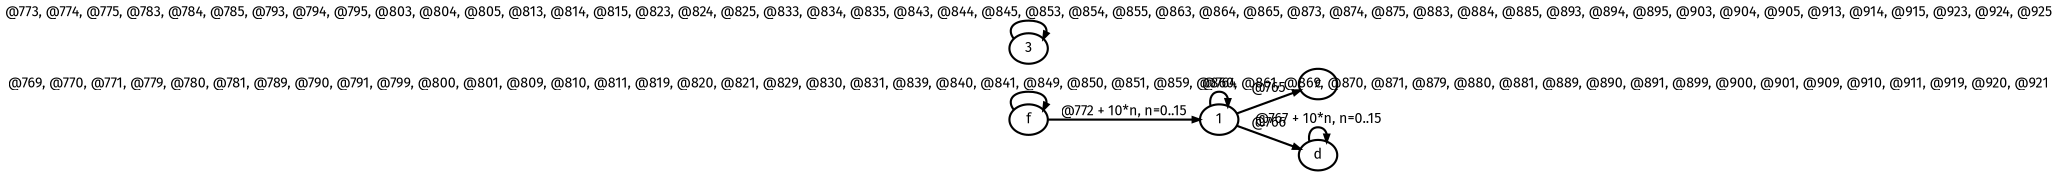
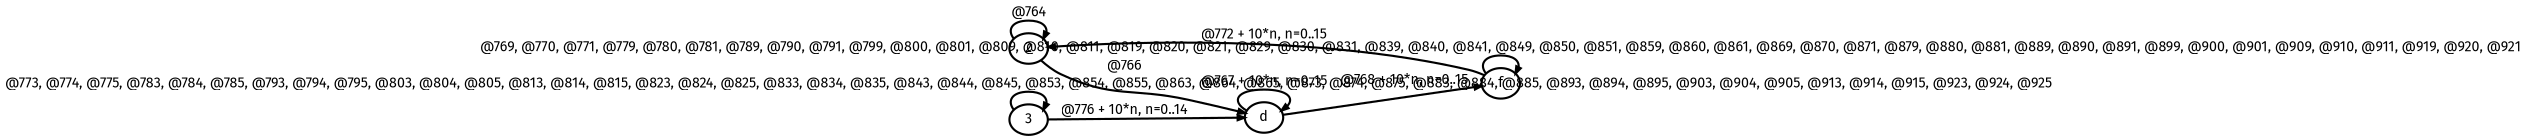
node "c": removed
edge "d" -> "f": added, label "@768 + 10*n, n=0..15"
edge "3" -> "d": added, label "@776 + 10*n, n=0..14"
node "1": label "1" -> "2"
